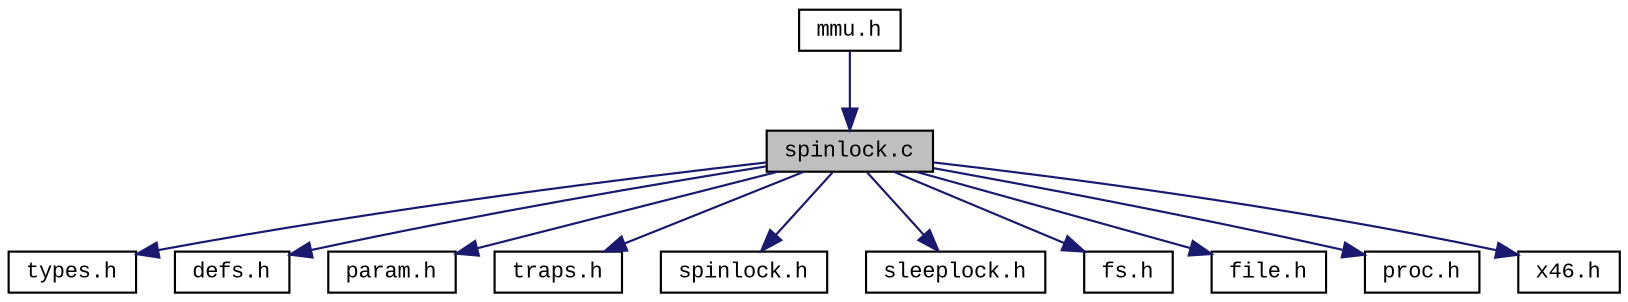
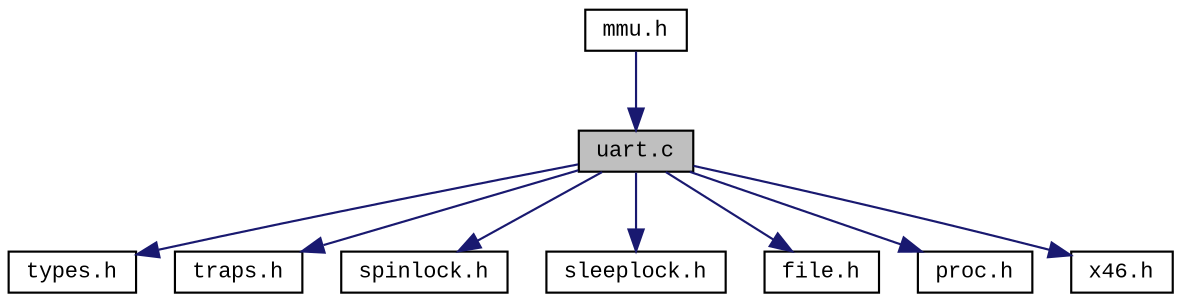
node "spinlock.c": label "spinlock.c" -> "uart.c"
node "defs.h": removed
node "param.h": removed
node "fs.h": removed
